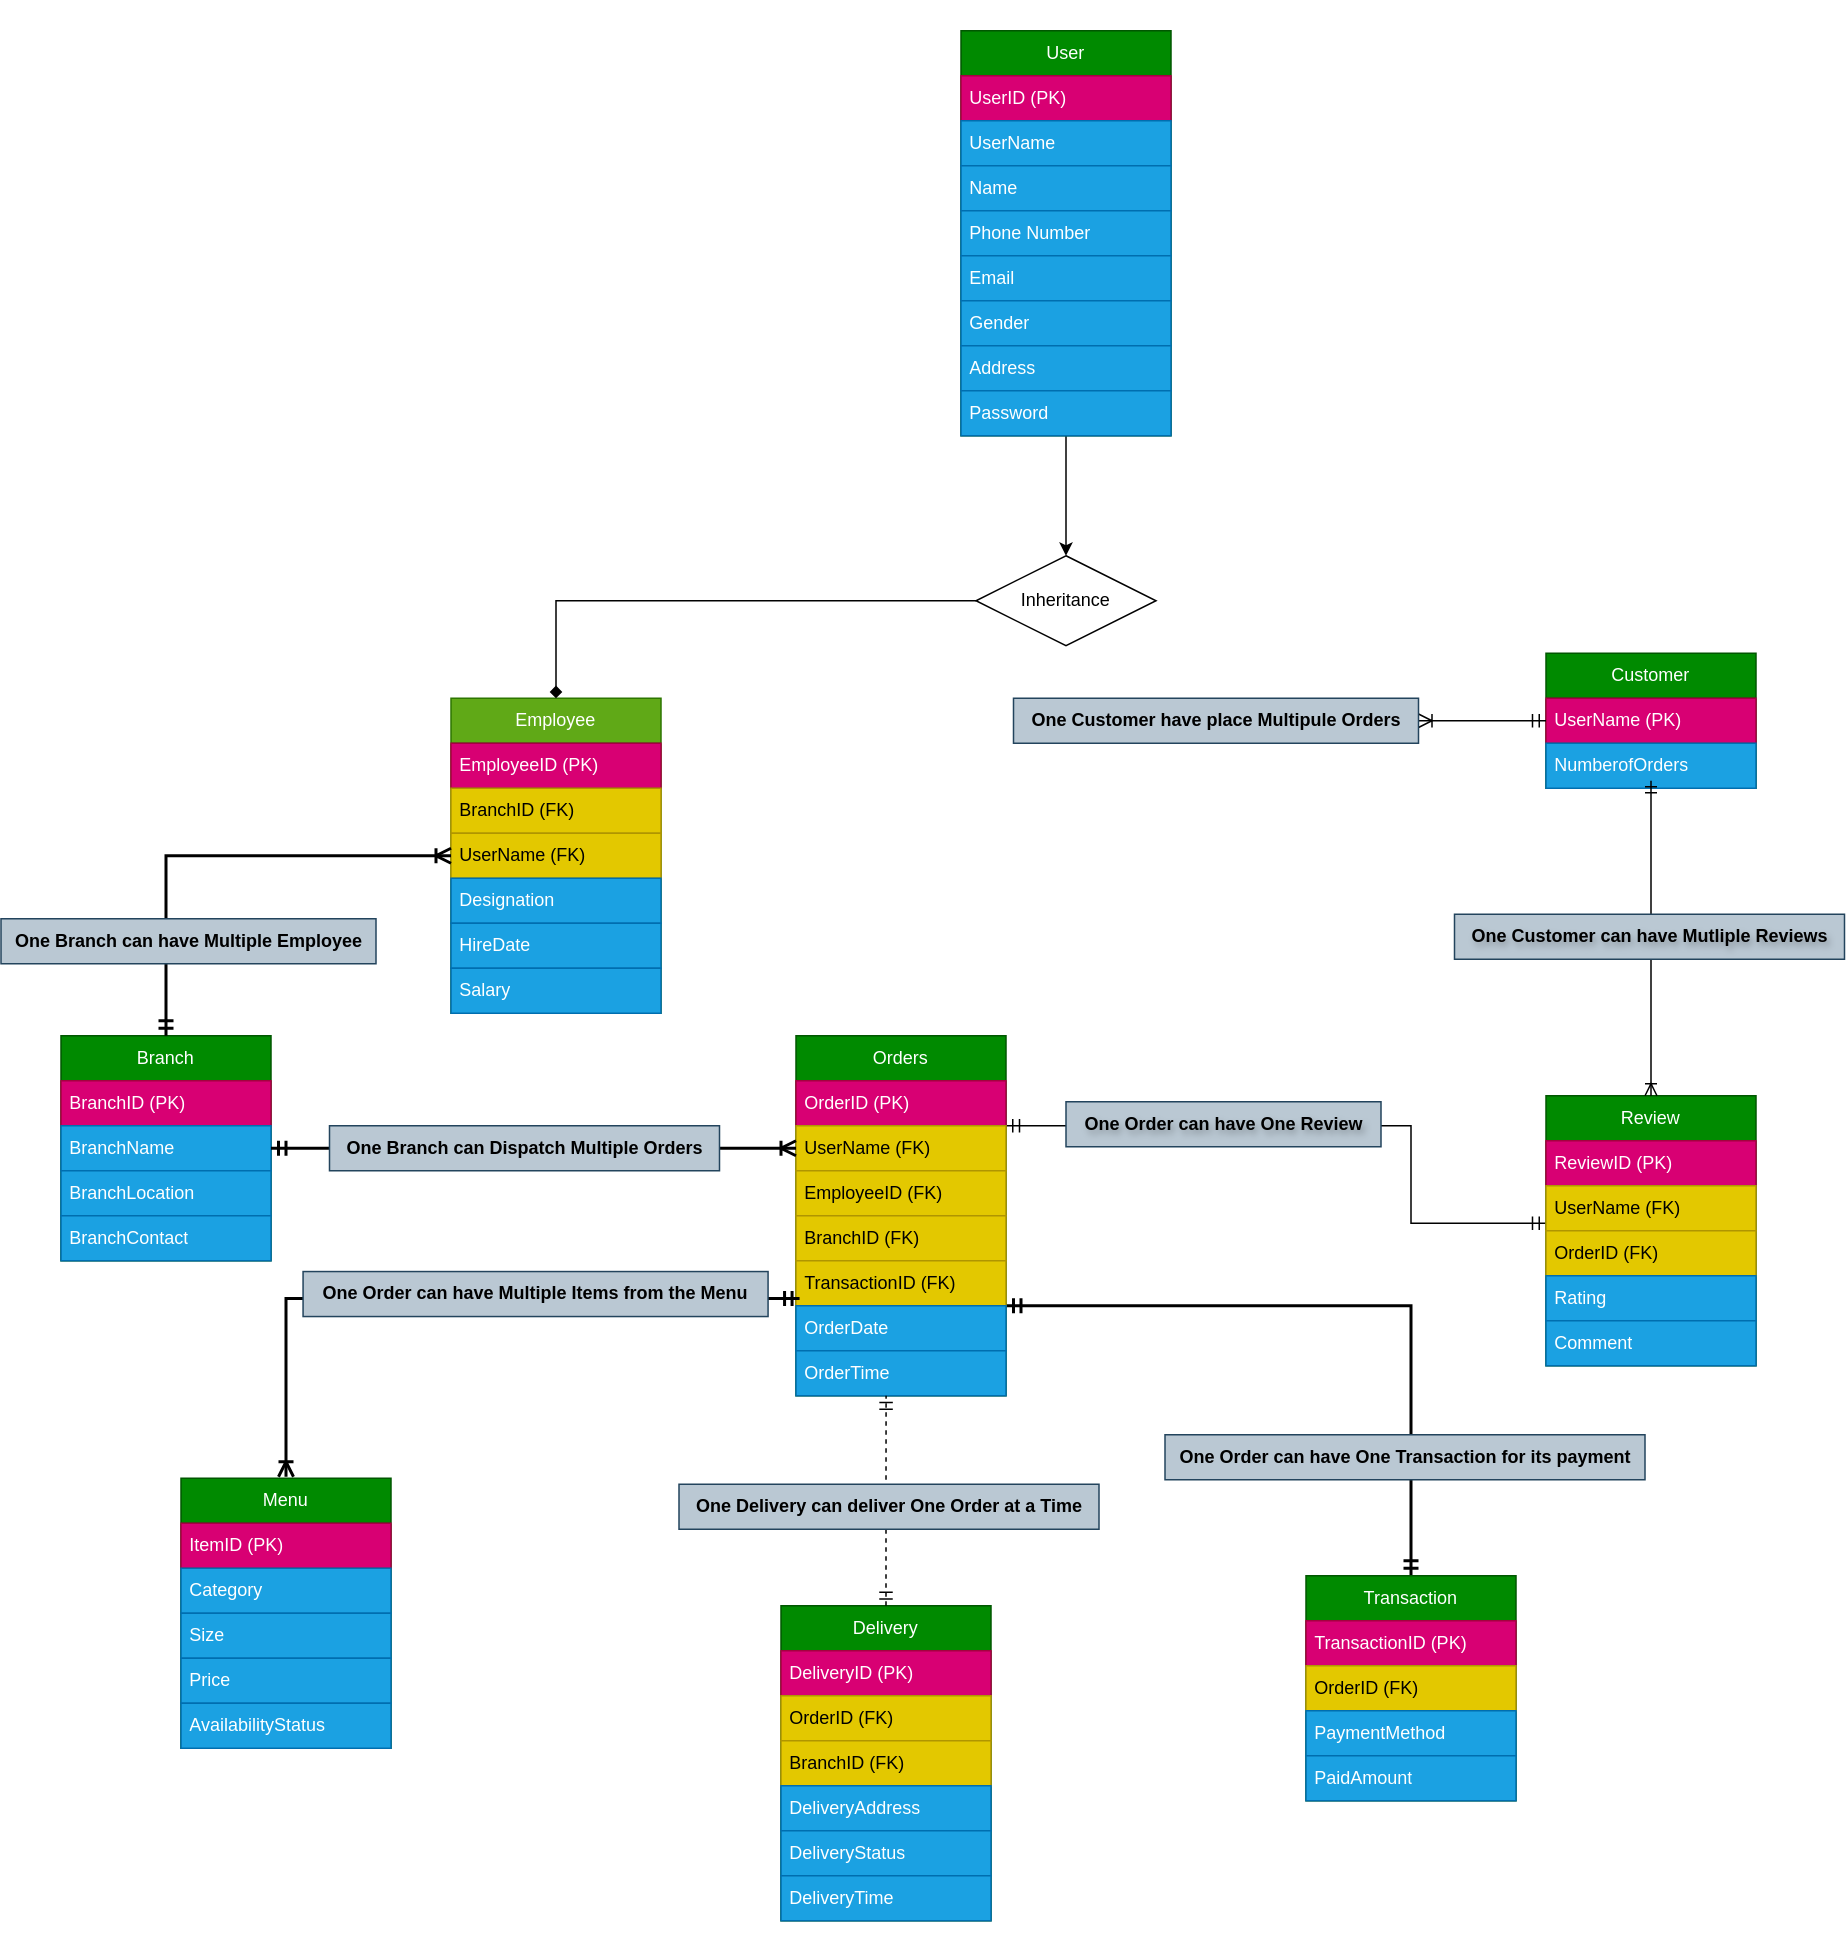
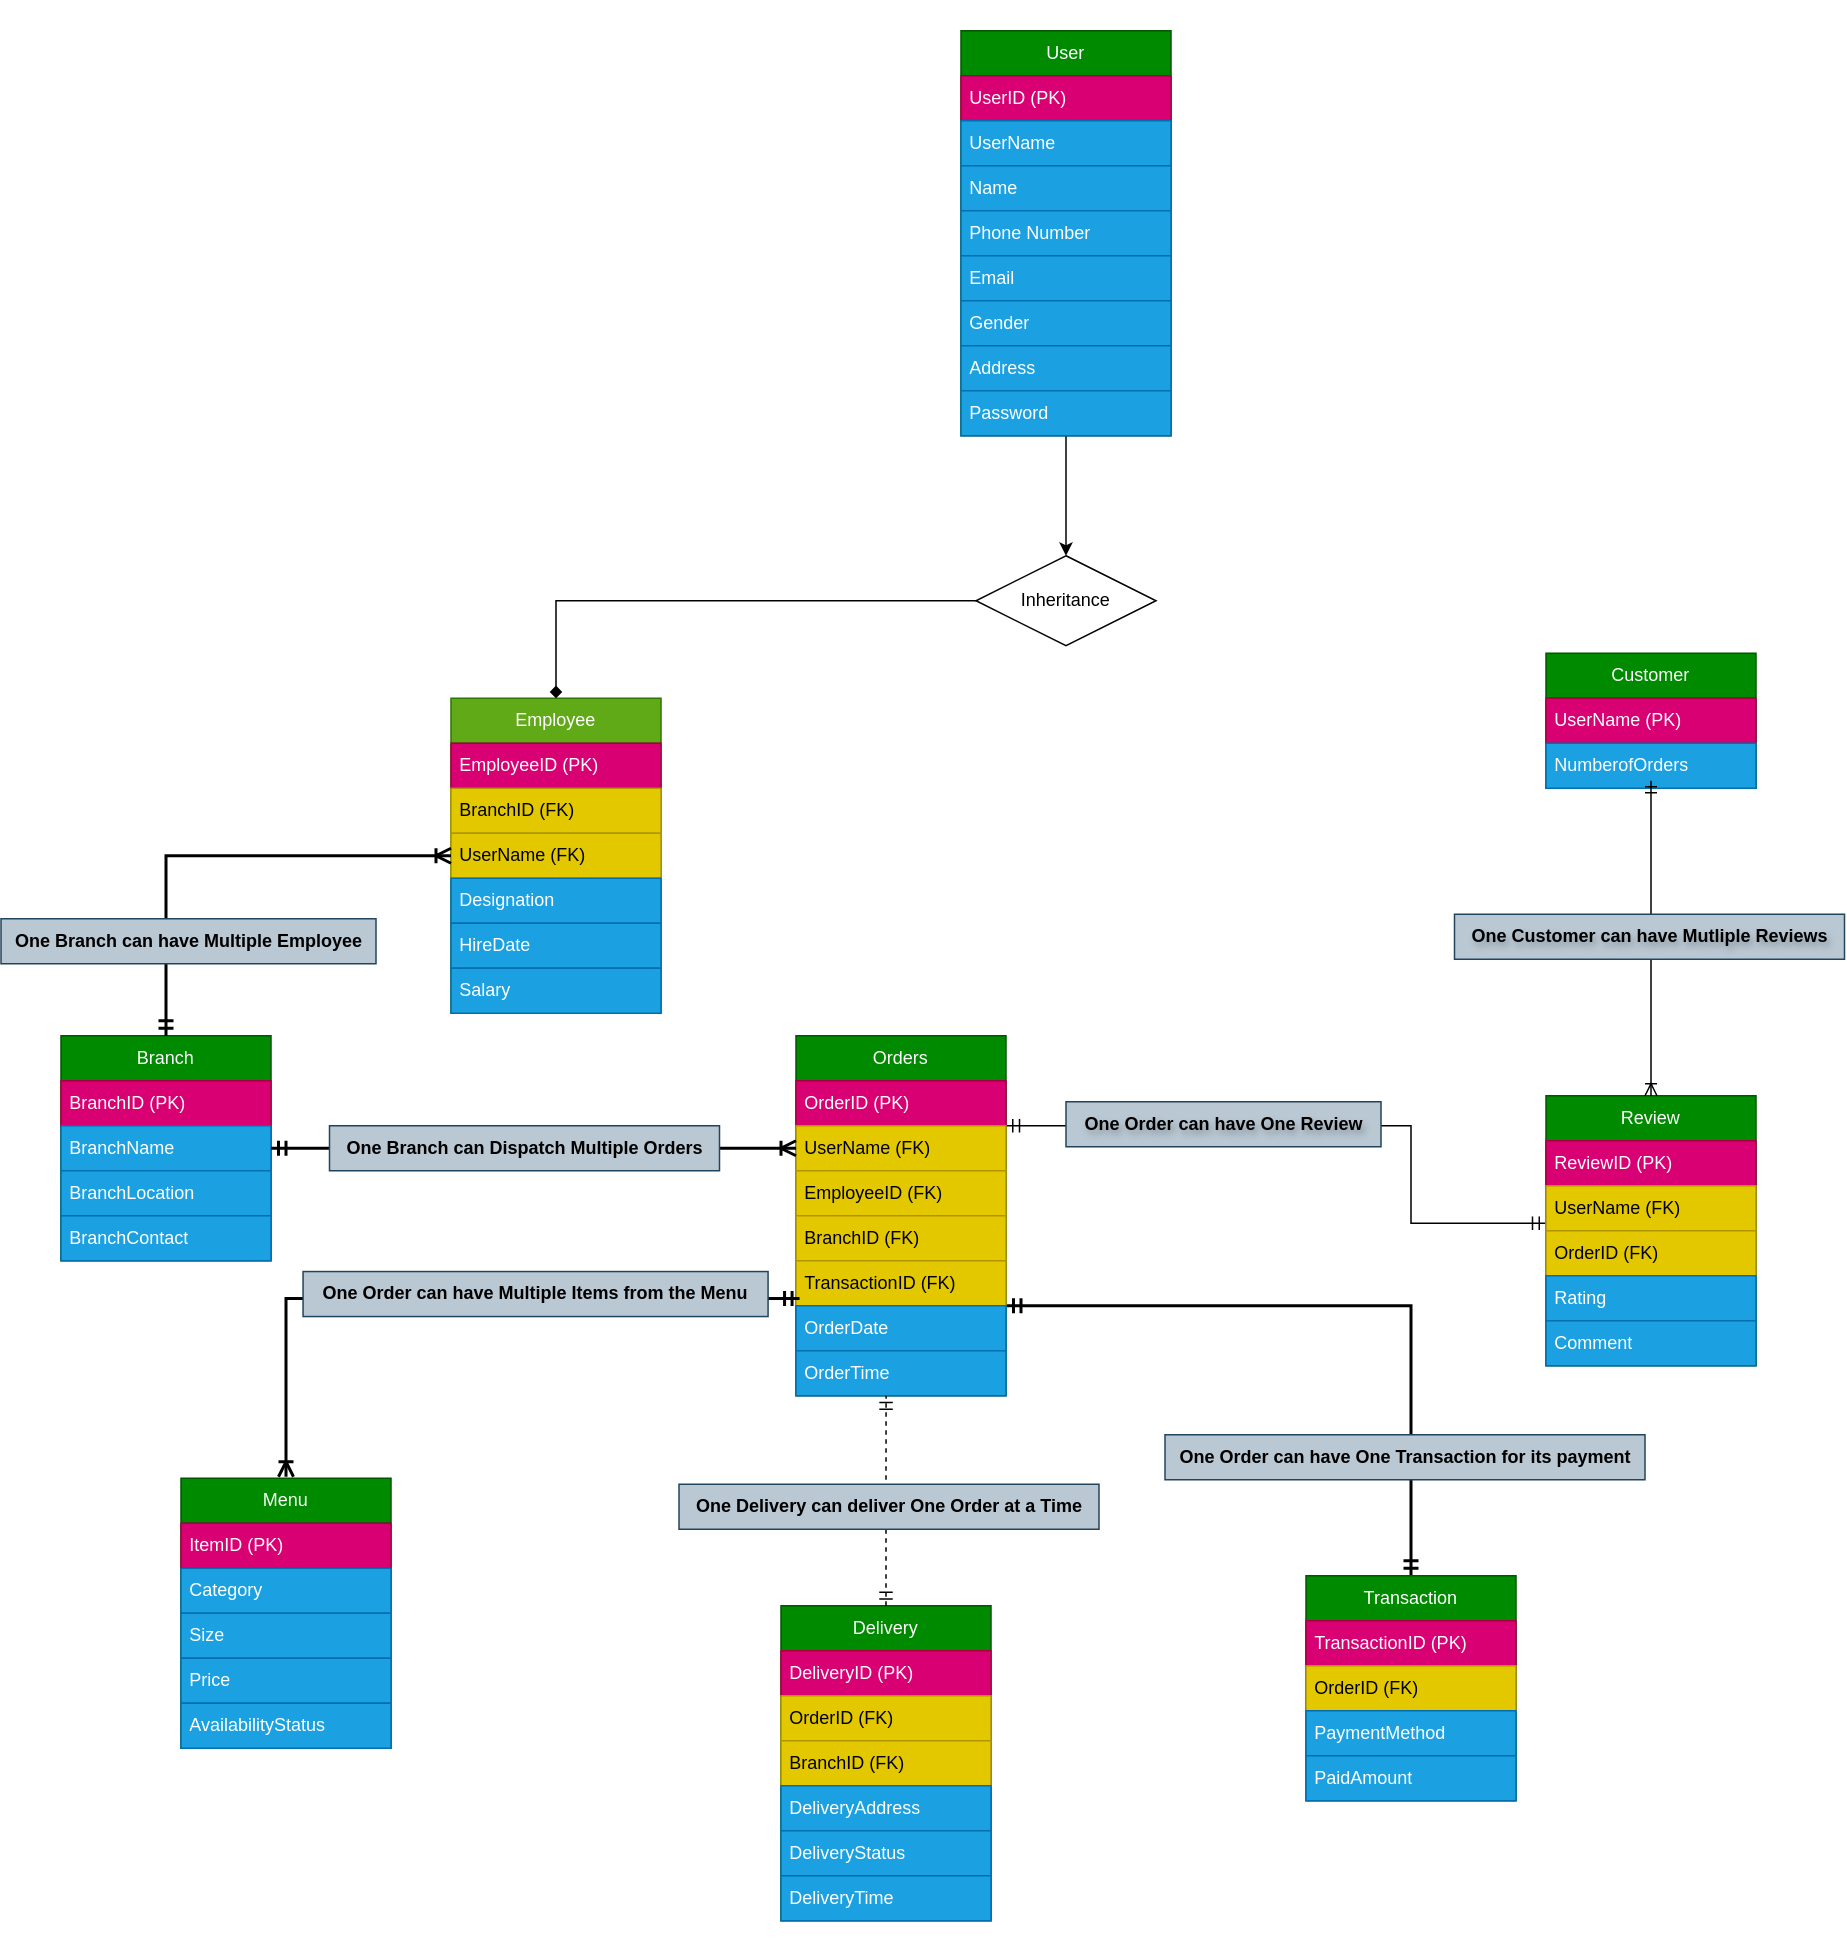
node "One Customer have place Multipule Orders": removed
edge "One Customer have place Multipule Orders" -- "Customer": removed
